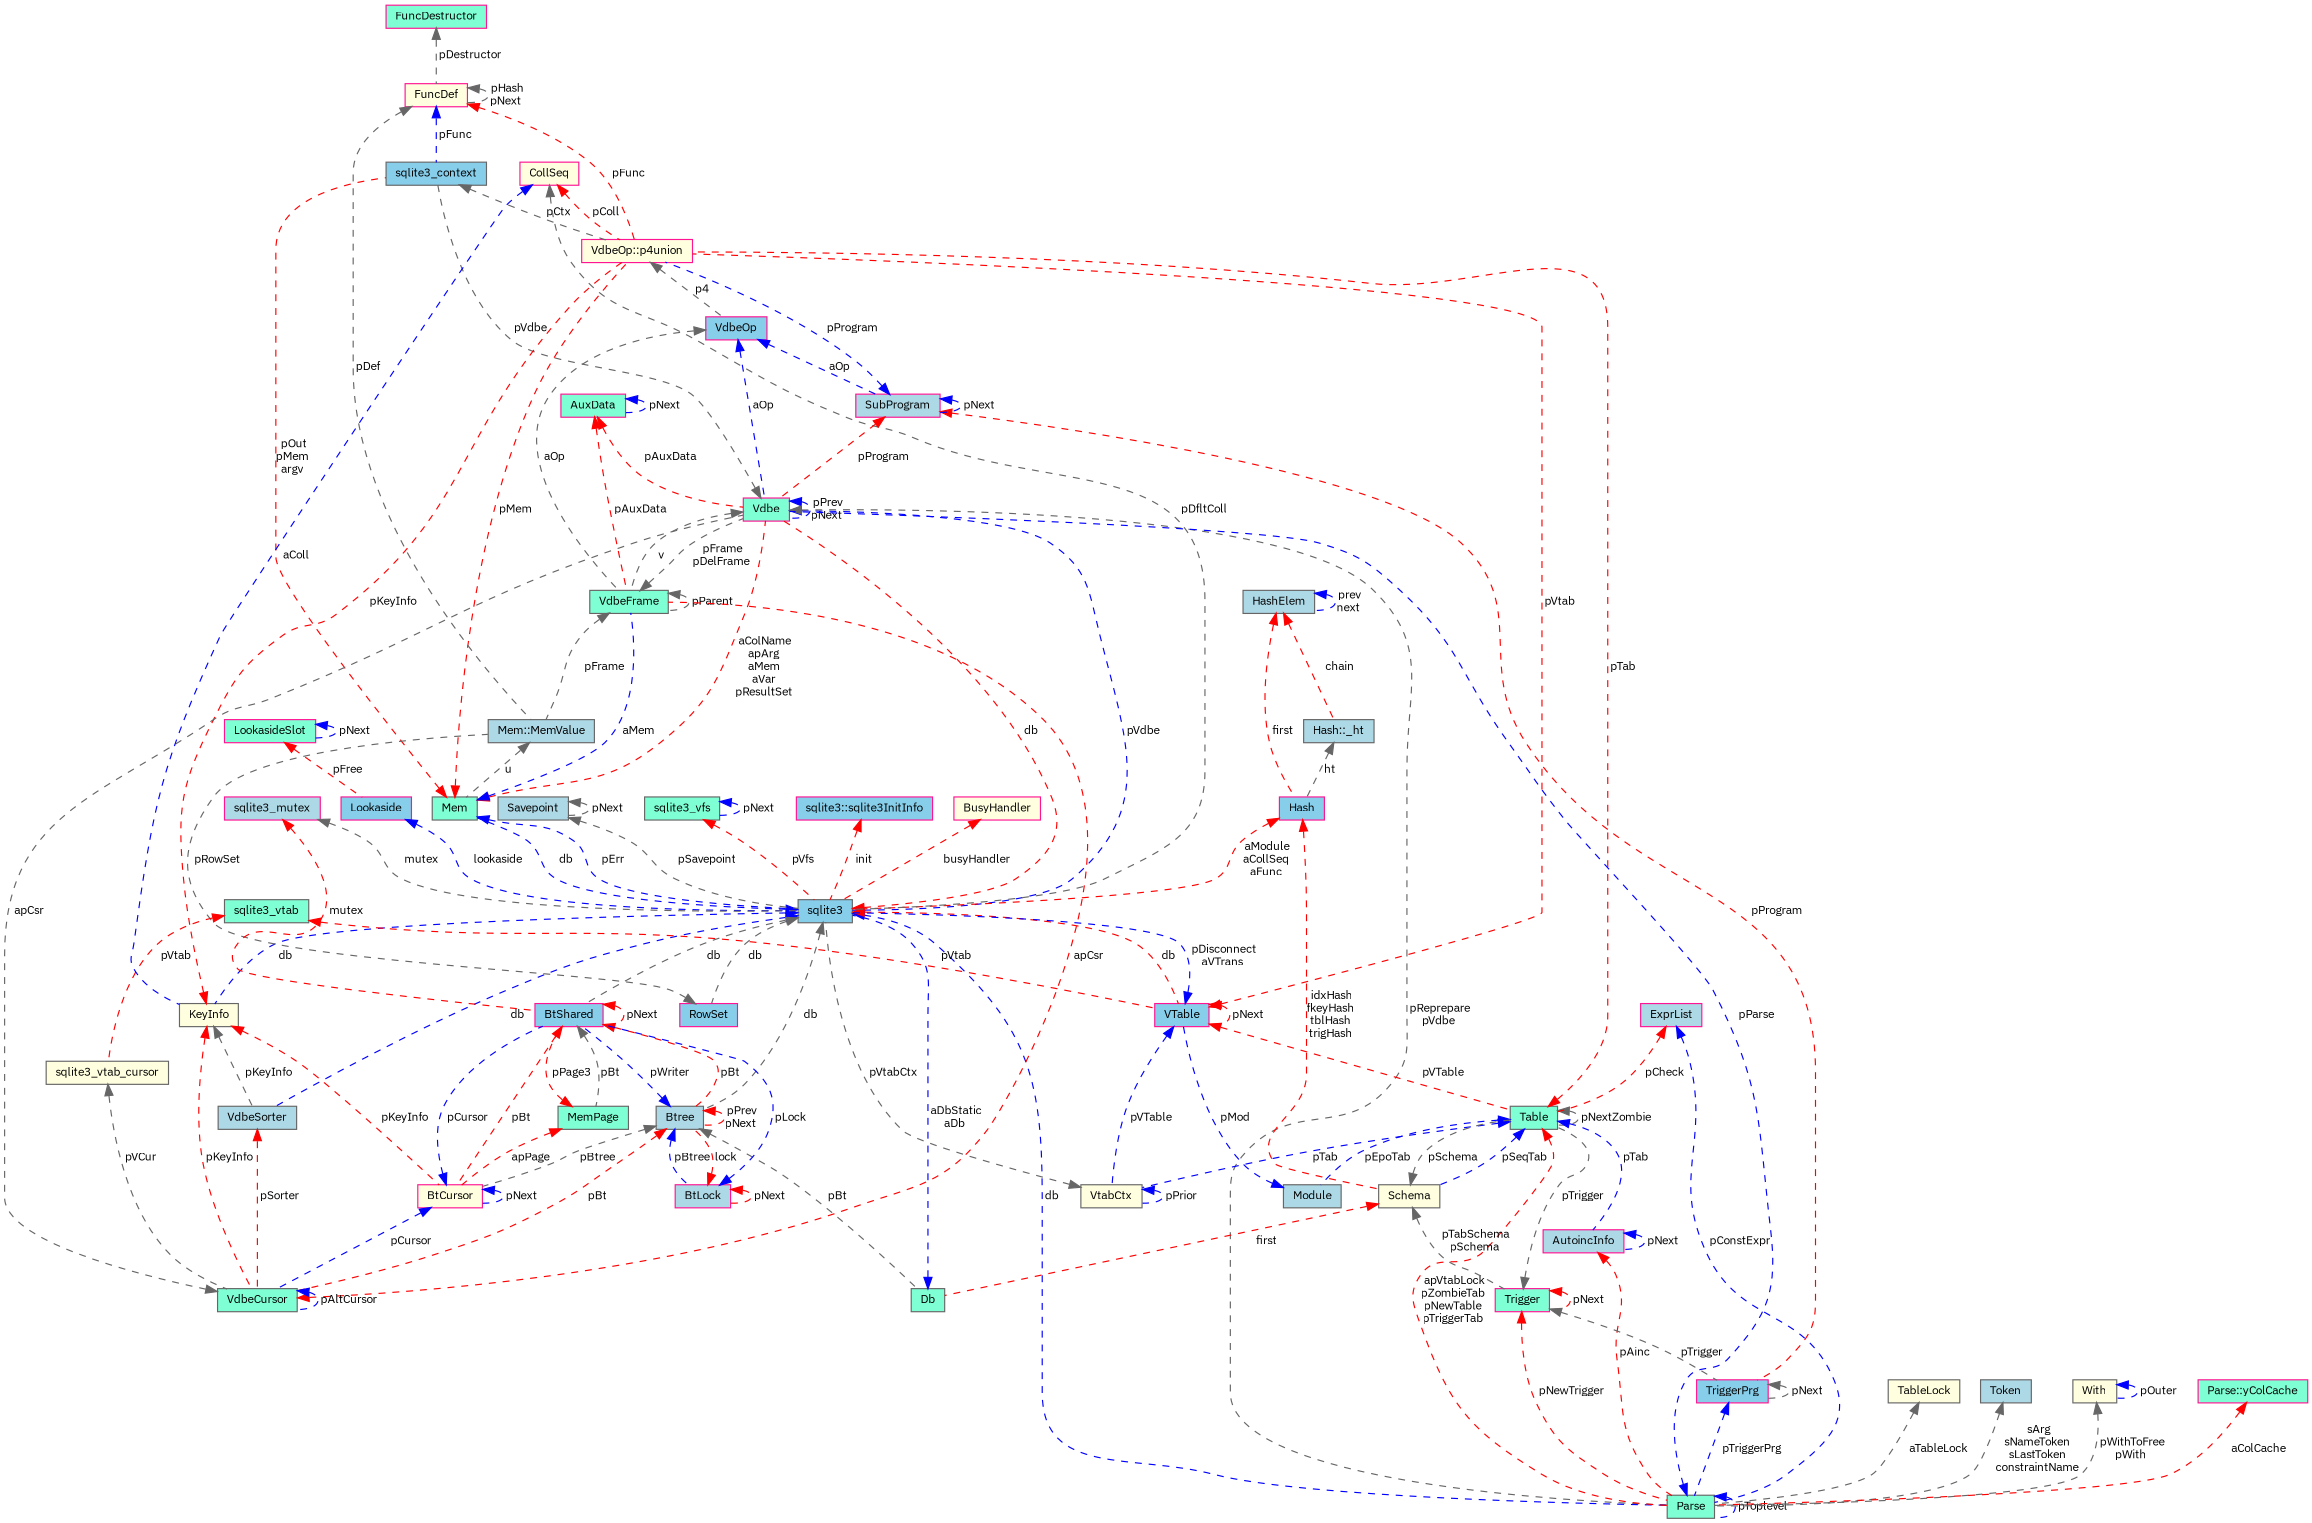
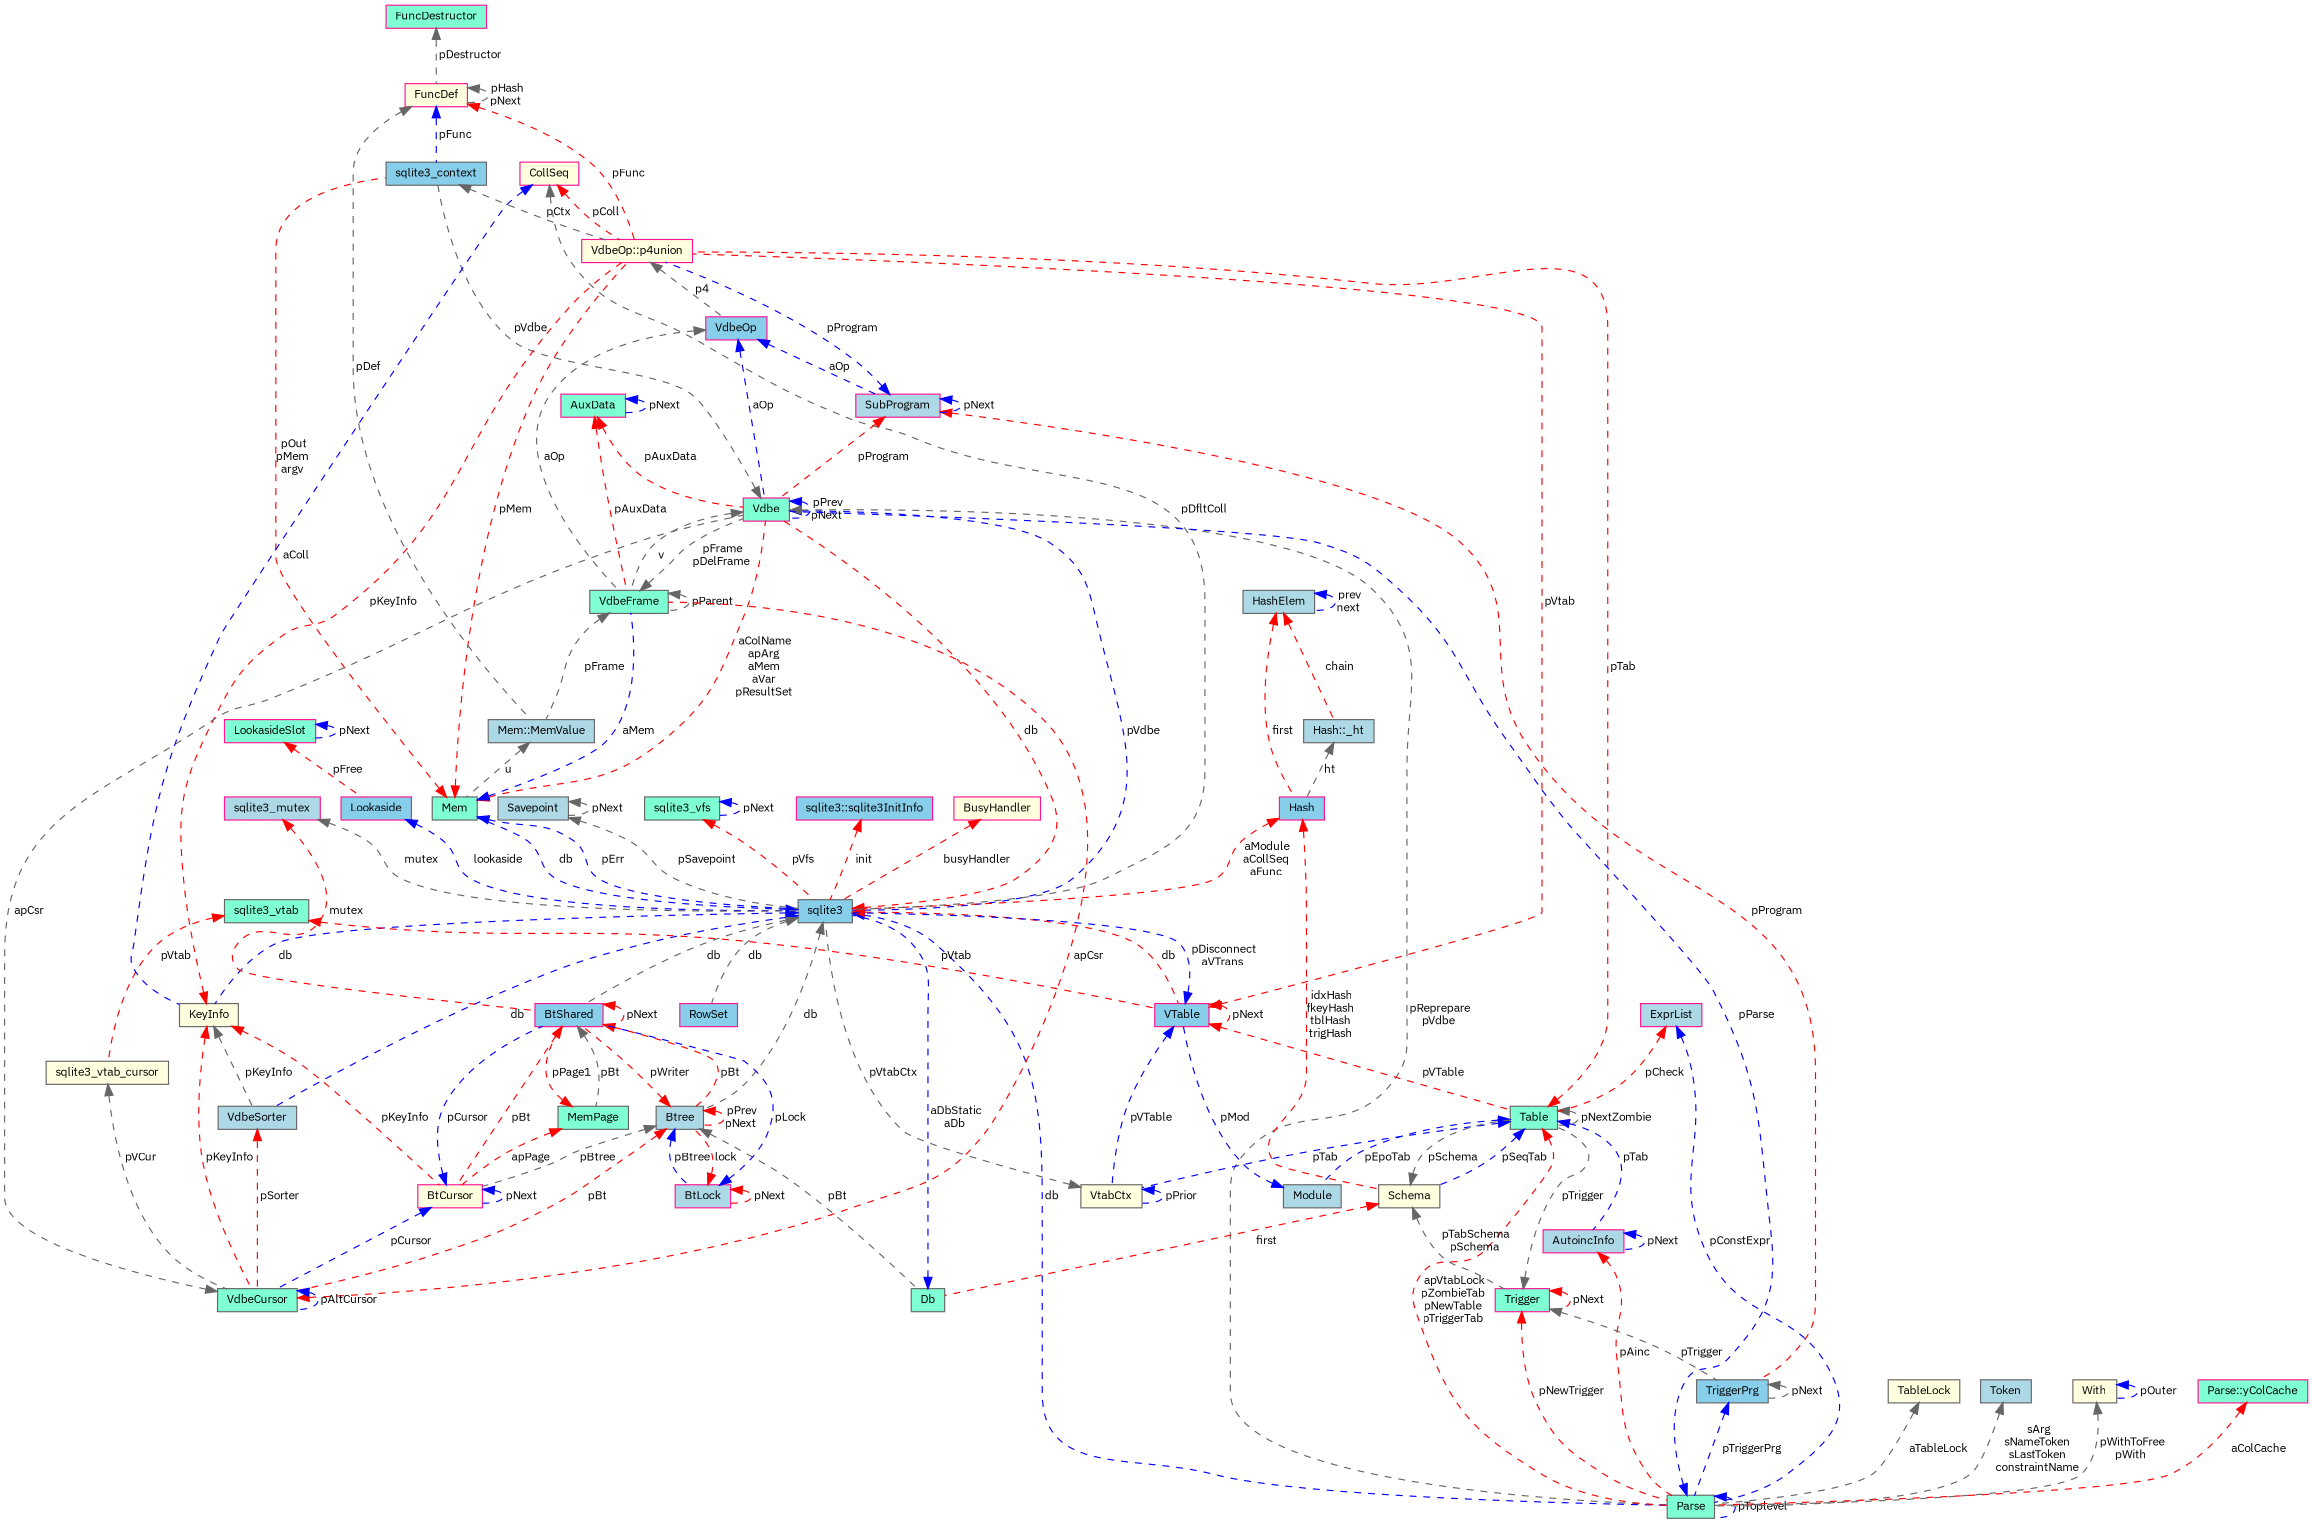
edge "Mem::MemValue" -> "RowSet": removed, label "pRowSet"
edge "BtShared" -> "Btree": color blue -> red
edge "BtShared" -> "MemPage": label " pPage3" -> " pPage1"
node "TriggerPrg": color deeppink -> gray40
